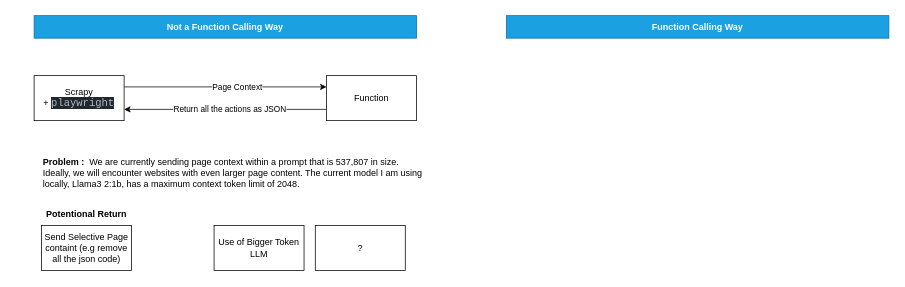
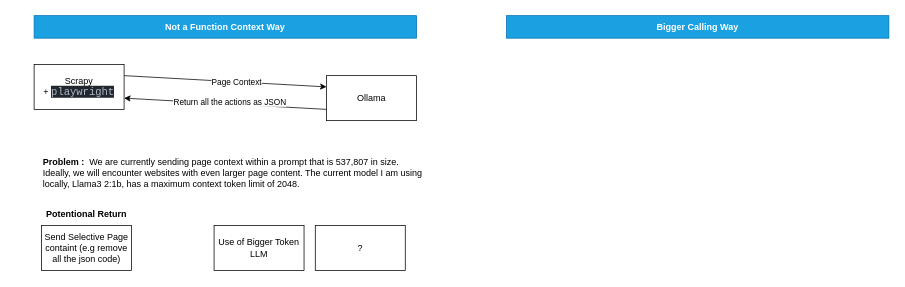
node "Not a Function Calling Way": label "Not a Function Calling Way" -> "Not a Function Context Way"
node "Function Calling Way": label "Function Calling Way" -> "Bigger Calling Way"
node "Scrapy + playwright": moved (79, 98) -> (79, 87)
node "Function": label "Function" -> "Ollama"
